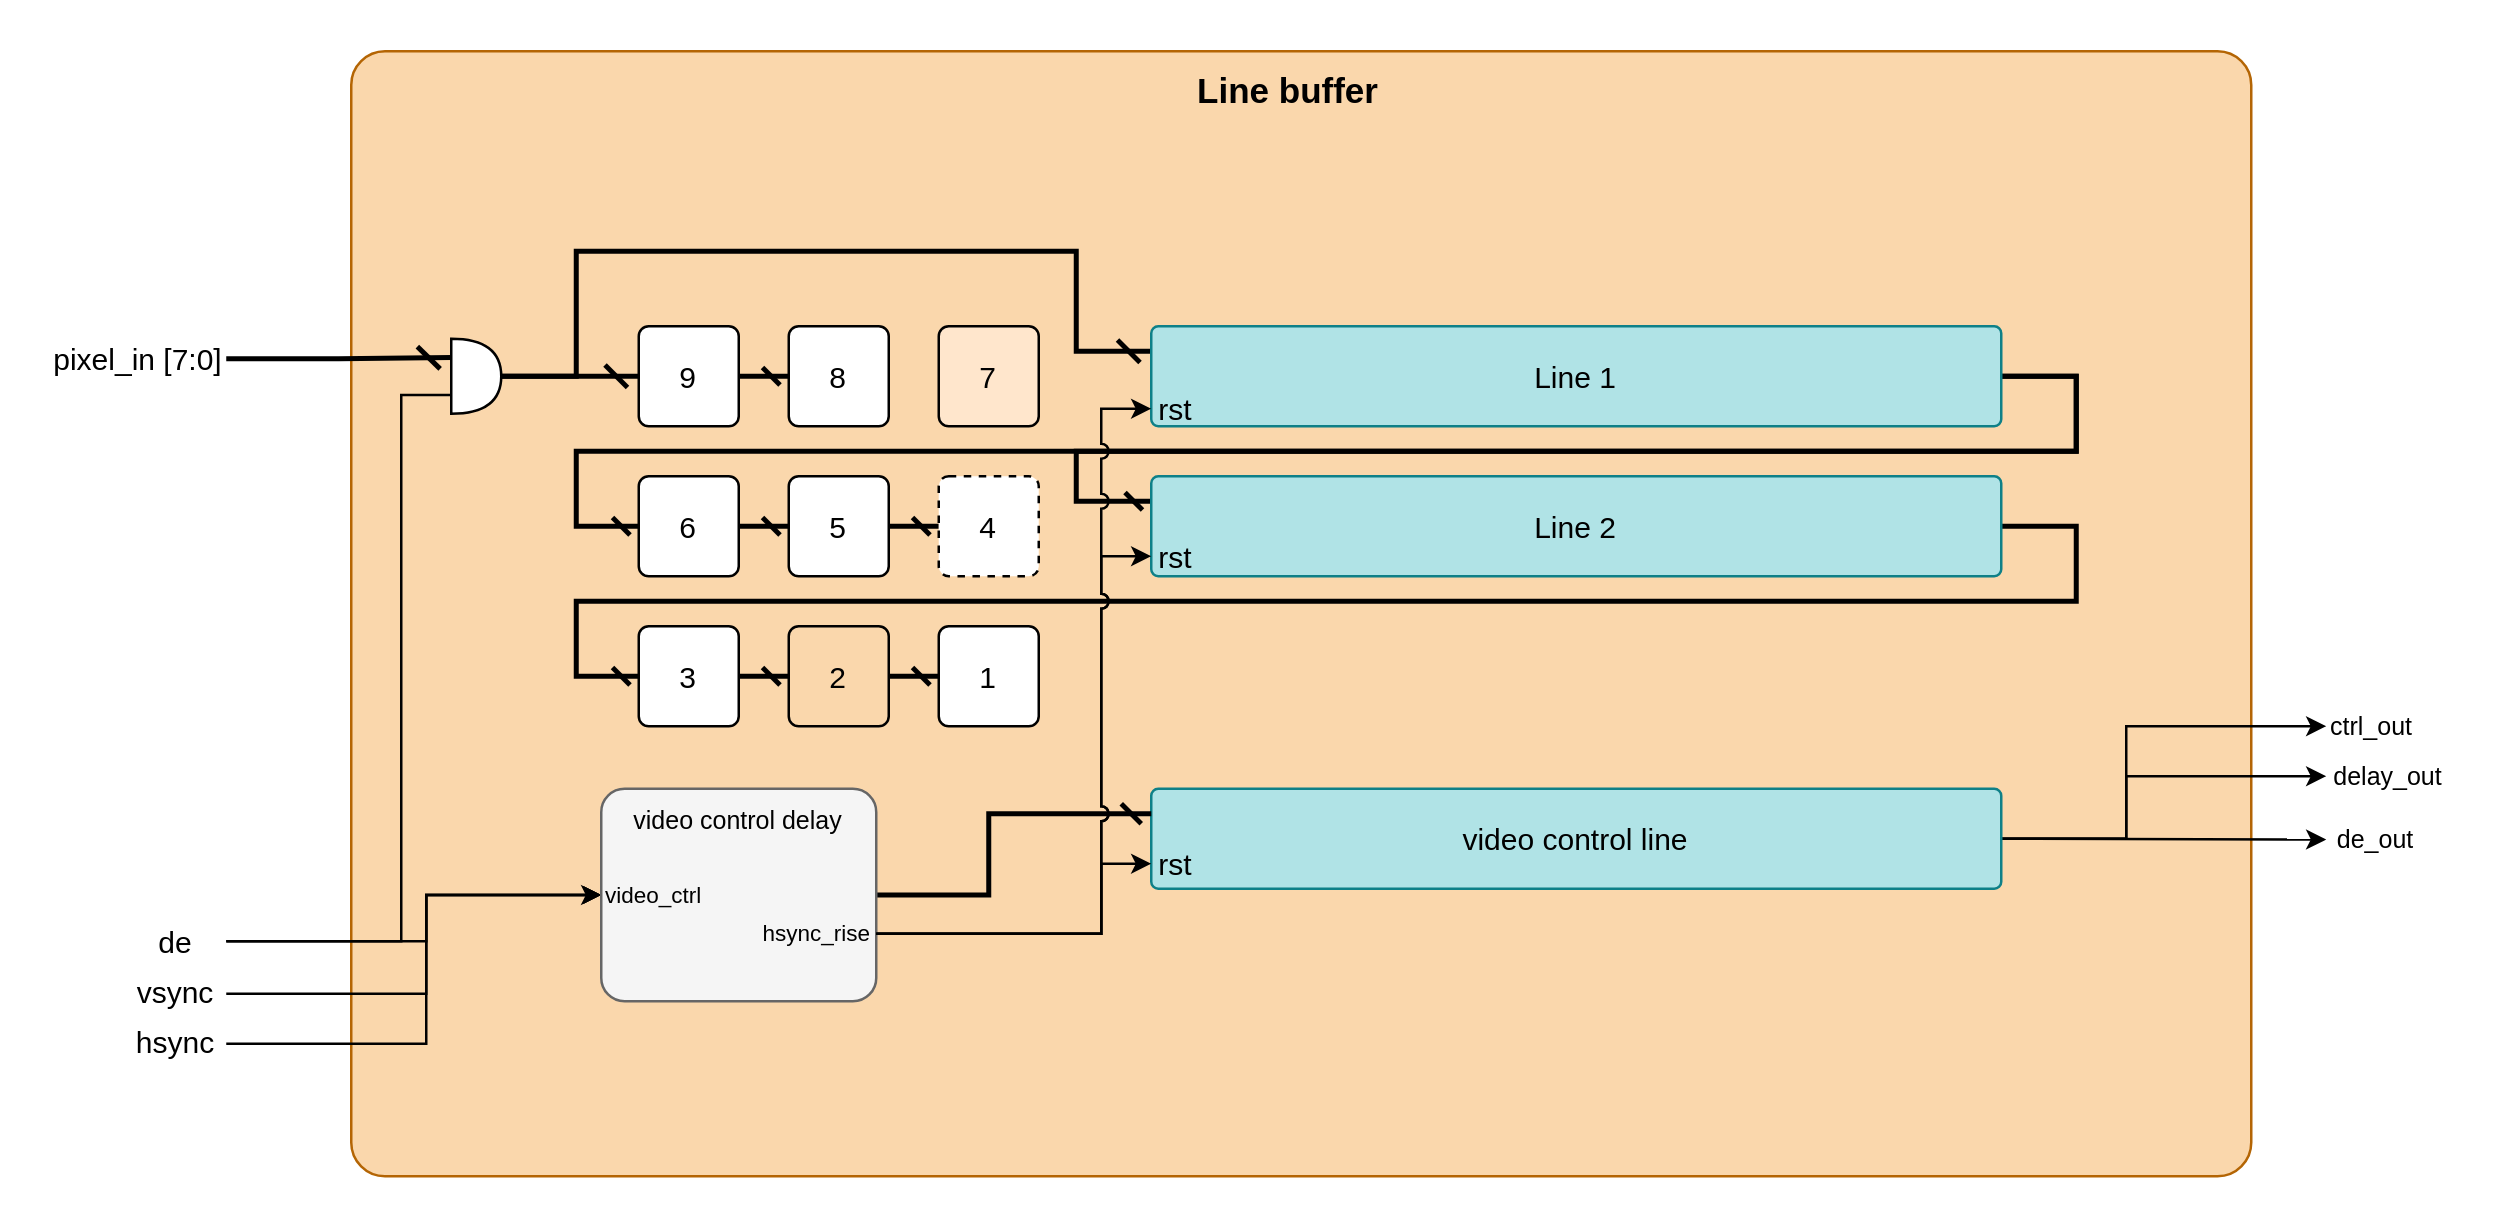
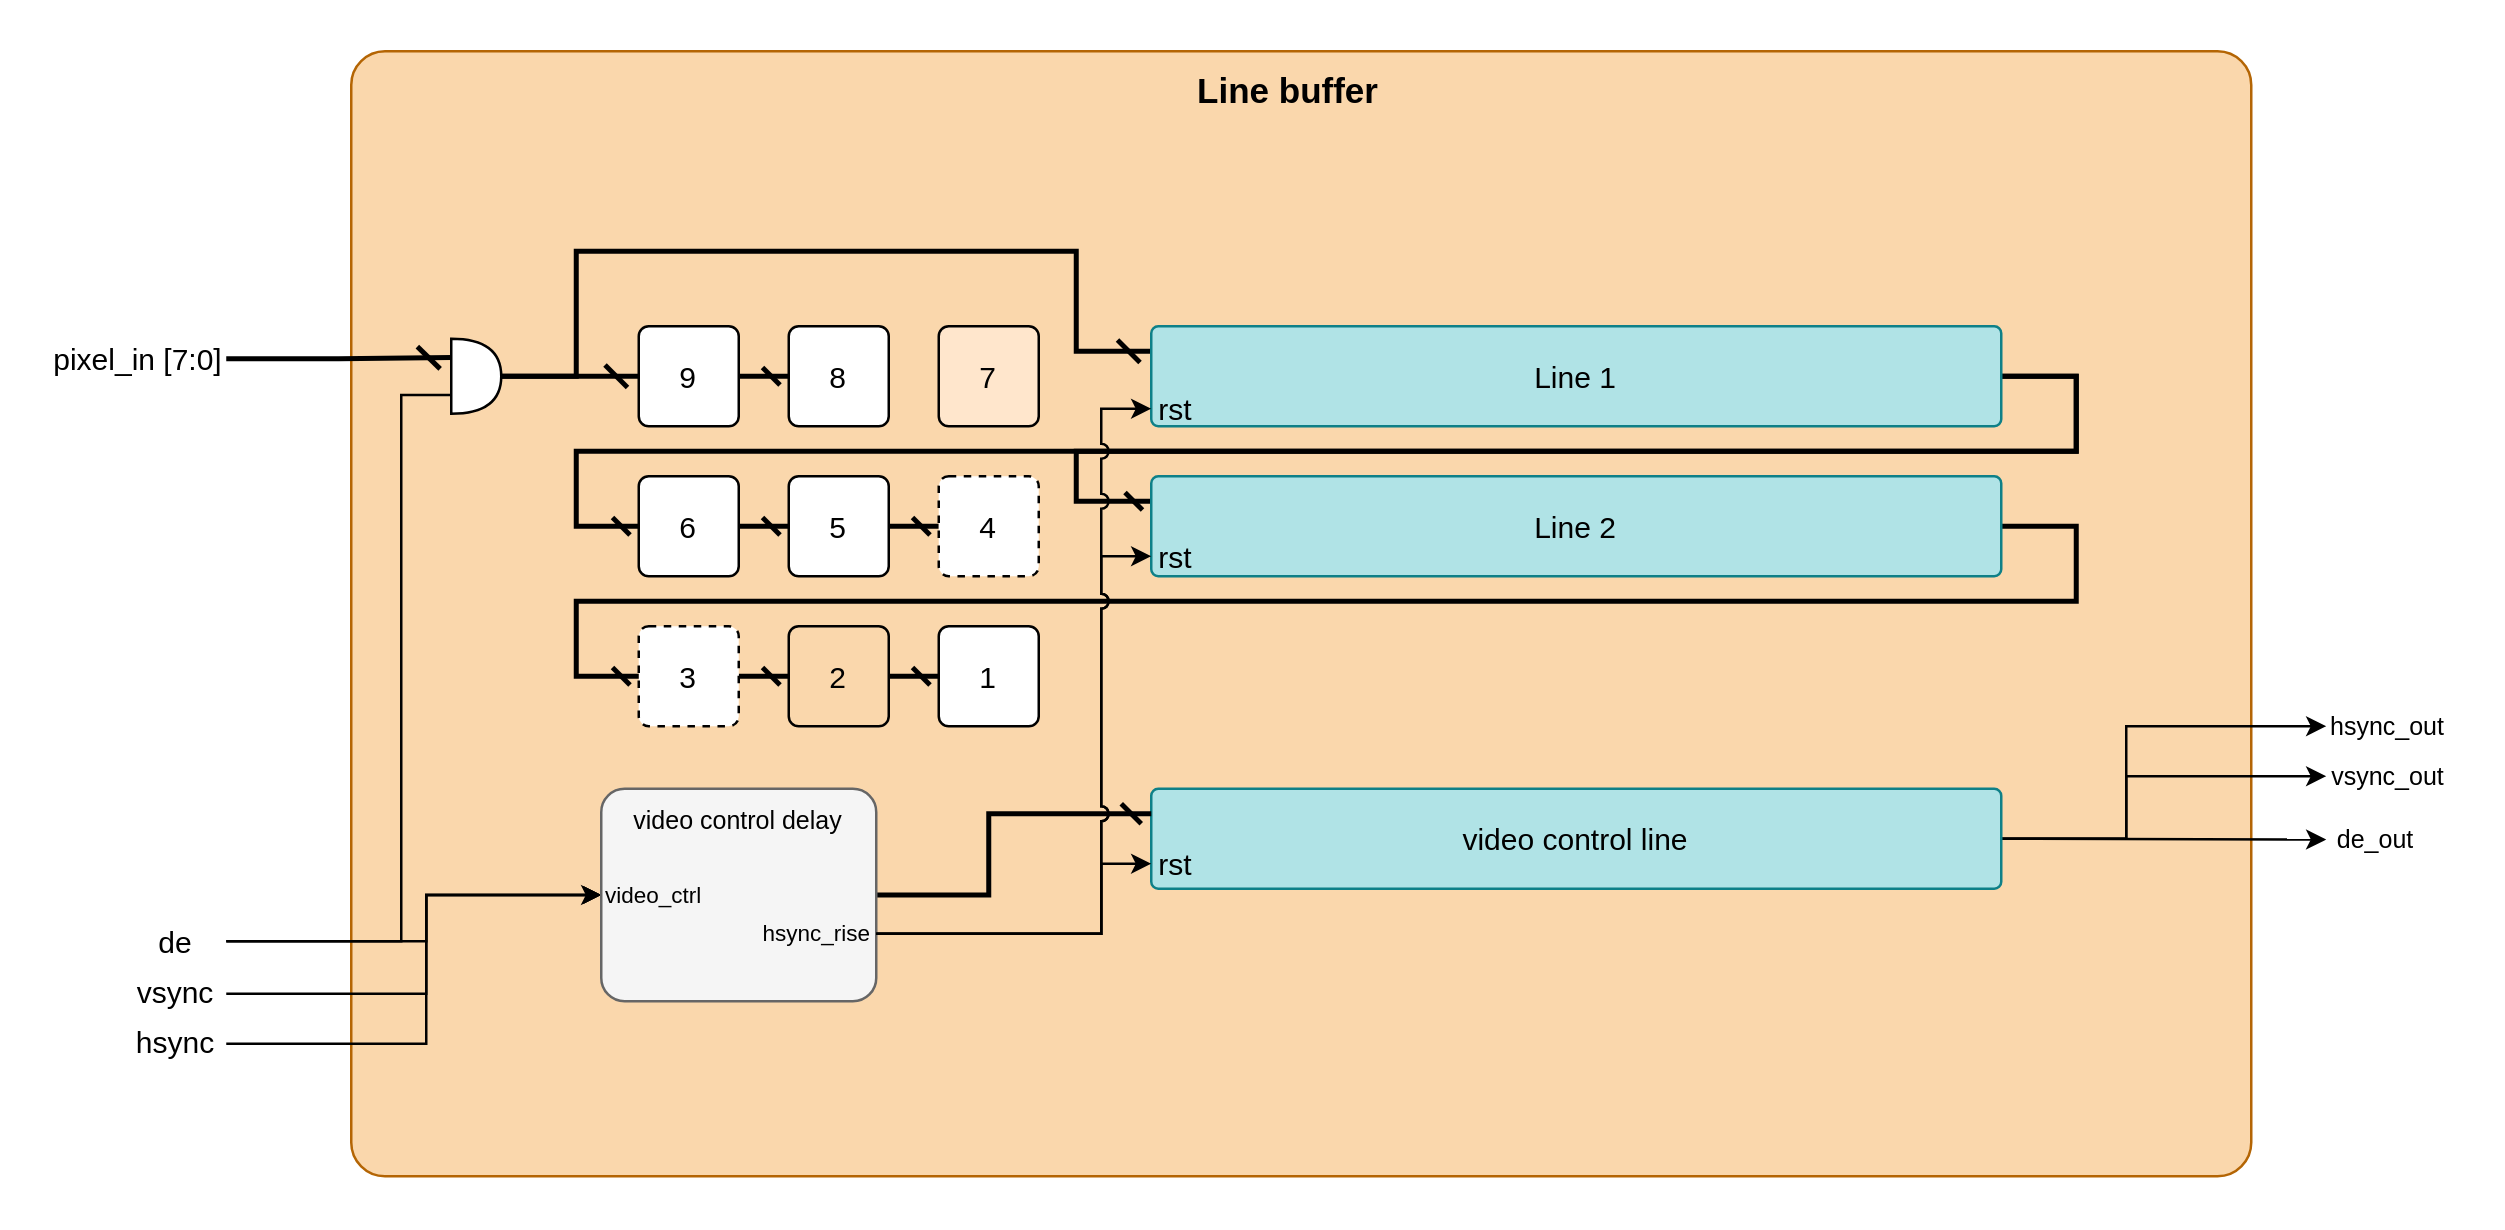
node "3": style solid -> dashed
node "ctrl_out": label "ctrl_out" -> "hsync_out"
node "delay_out": label "delay_out" -> "vsync_out"
